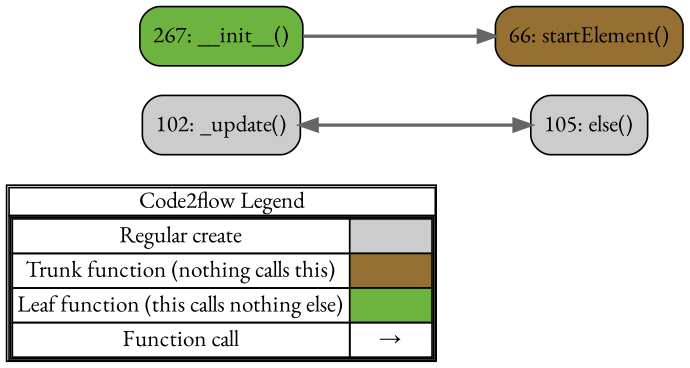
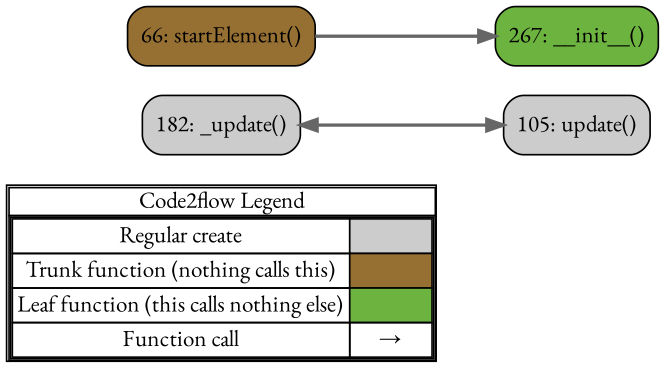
edge "267: __init__()" -> "66: startElement()": reversed
node "102: _update()": label "102: _update()" -> "182: _update()"
node "105: else()": label "105: else()" -> "105: update()"
